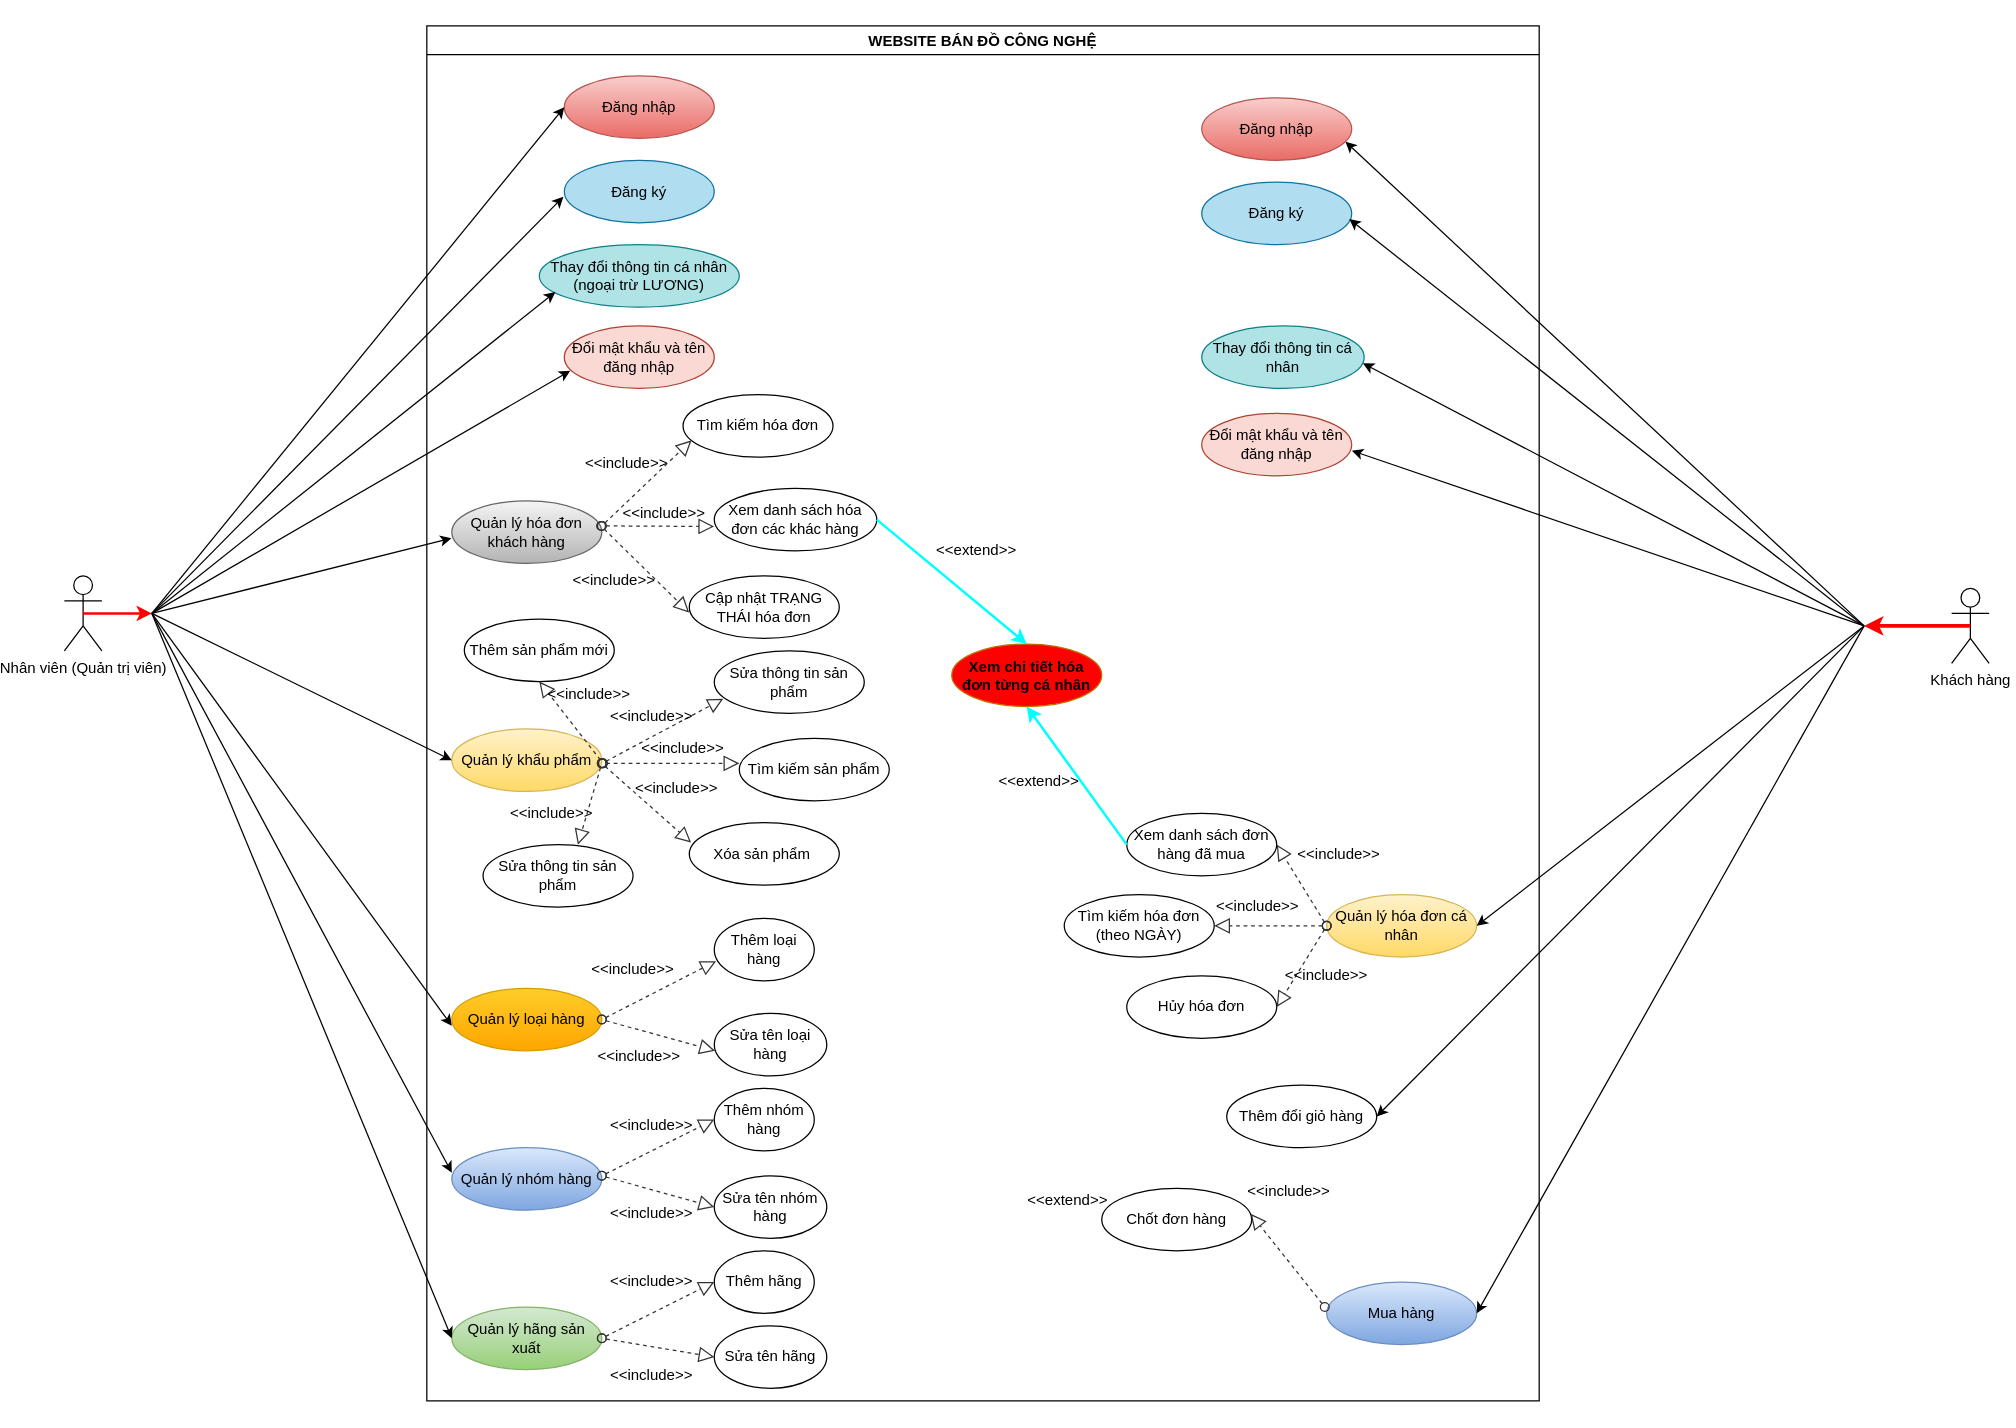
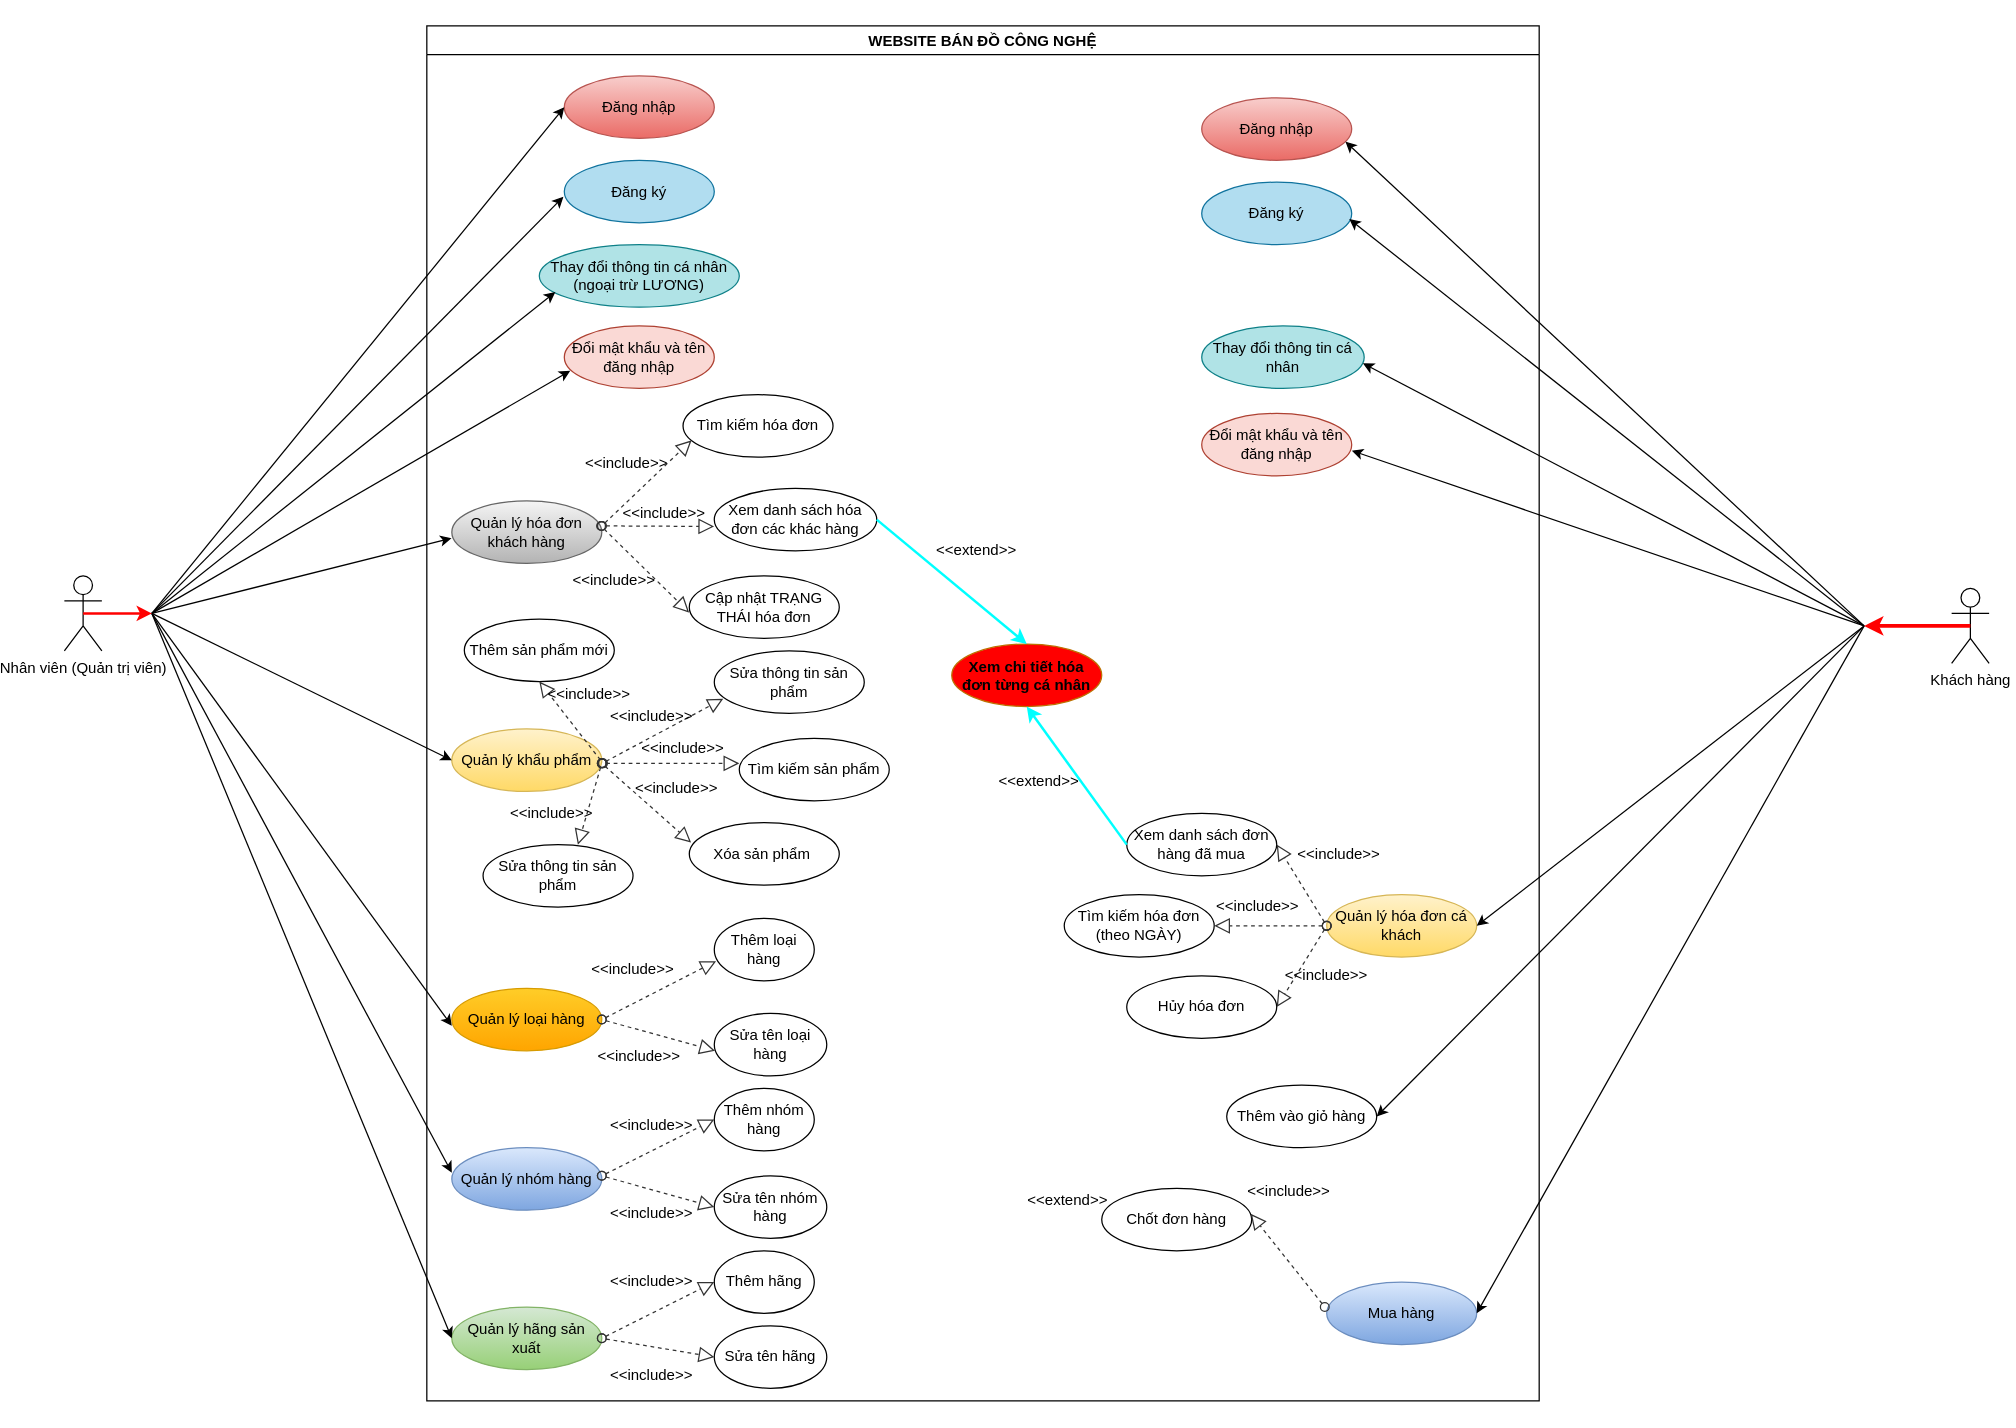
node "Quản lý hóa đơn cá nhân": label "Quản lý hóa đơn cá nhân" -> "Quản lý hóa đơn cá khách"
node "Thêm đổi giỏ hàng": label "Thêm đổi giỏ hàng" -> "Thêm vào giỏ hàng"
